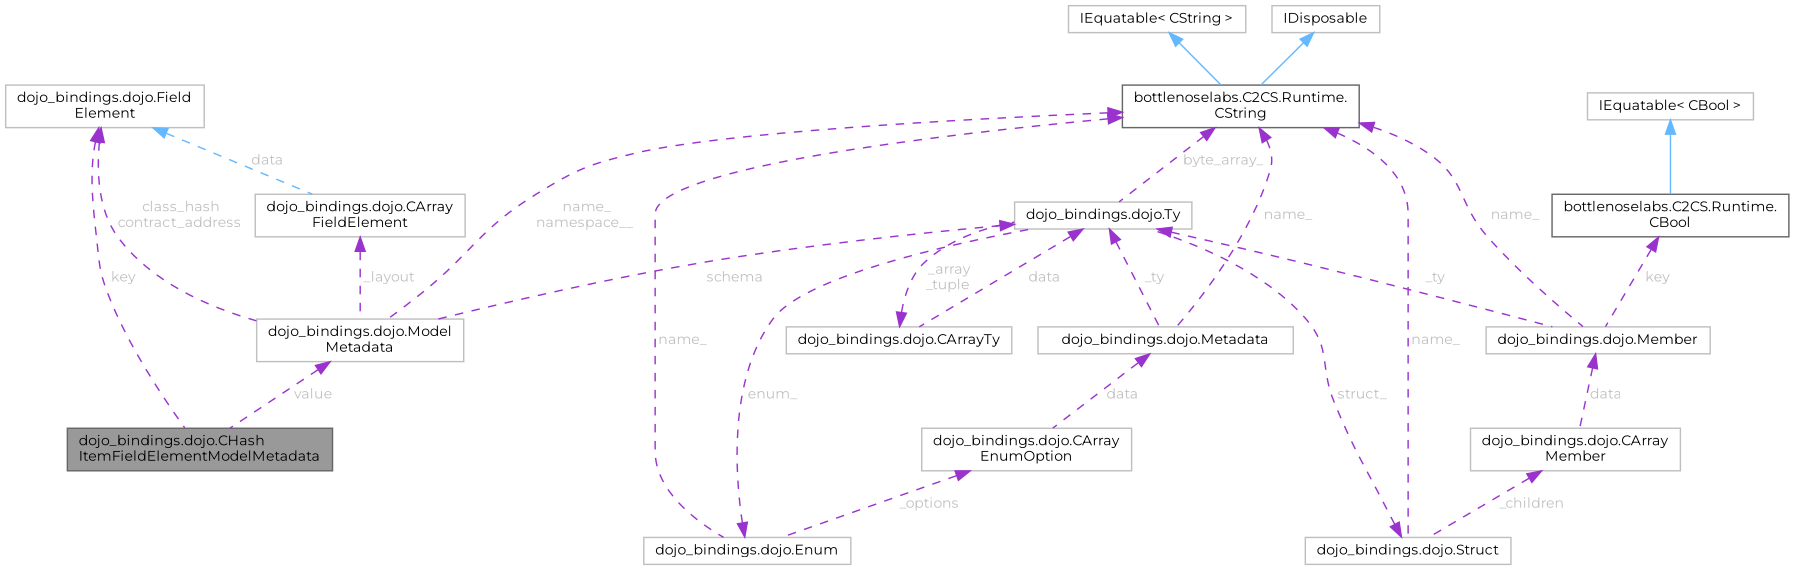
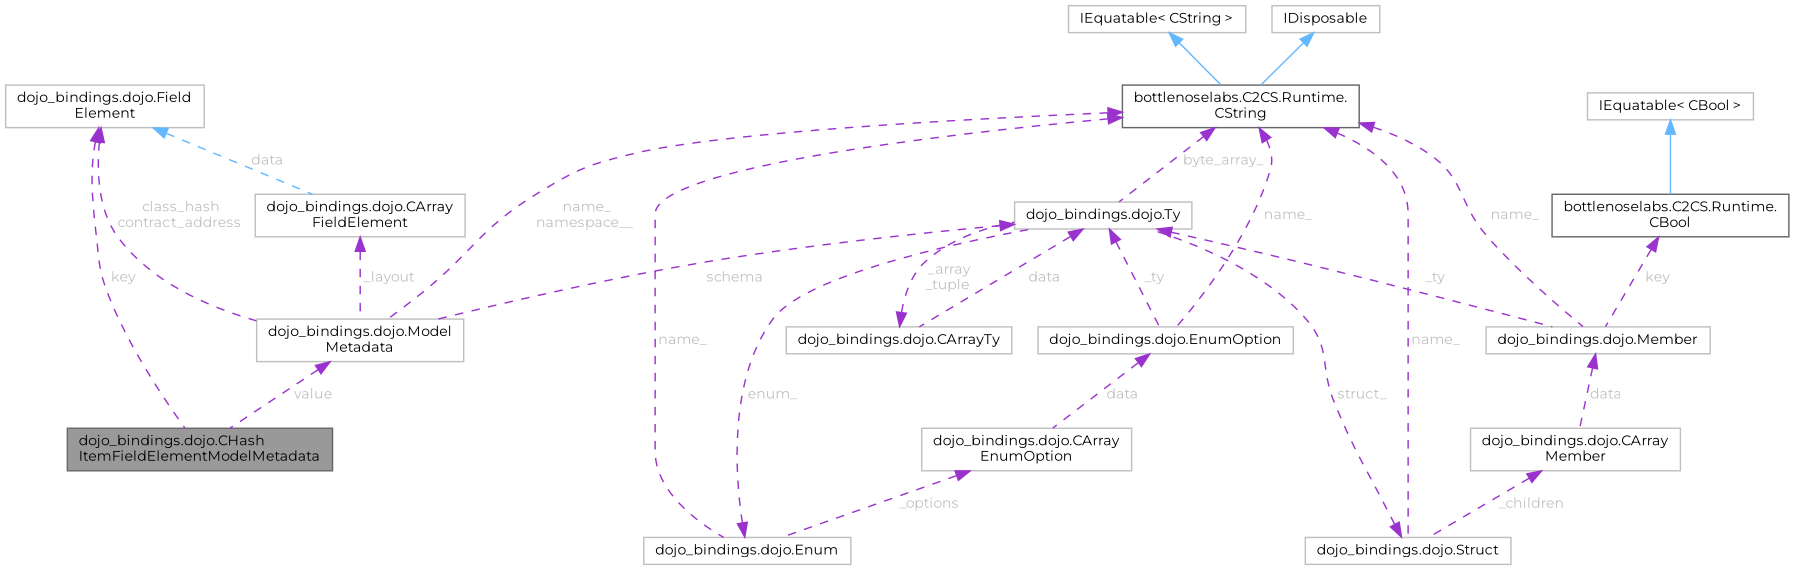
node "dojo_bindings.dojo.Metadata": label "dojo_bindings.dojo.Metadata" -> "dojo_bindings.dojo.EnumOption"
